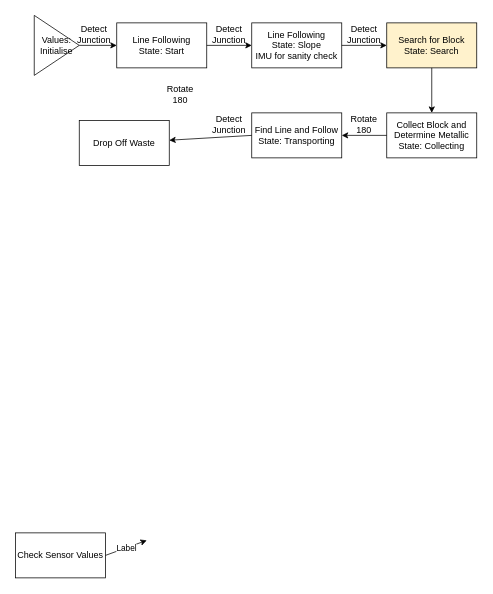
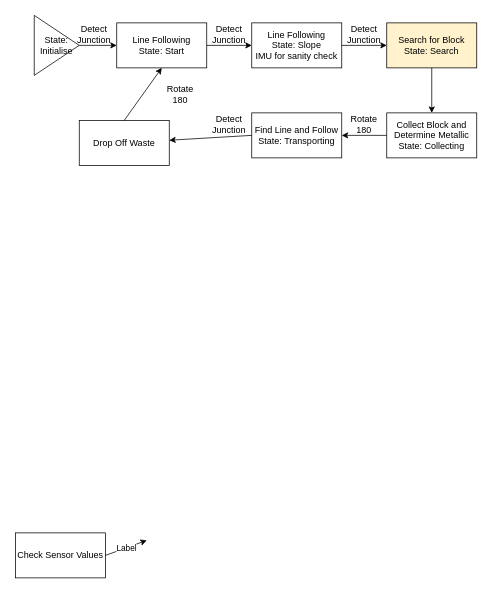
node "Values: Initialise": label "Values: Initialise" -> "State: Initialise"
edge "Drop Off Waste" -> "Line Following State: Start": added
